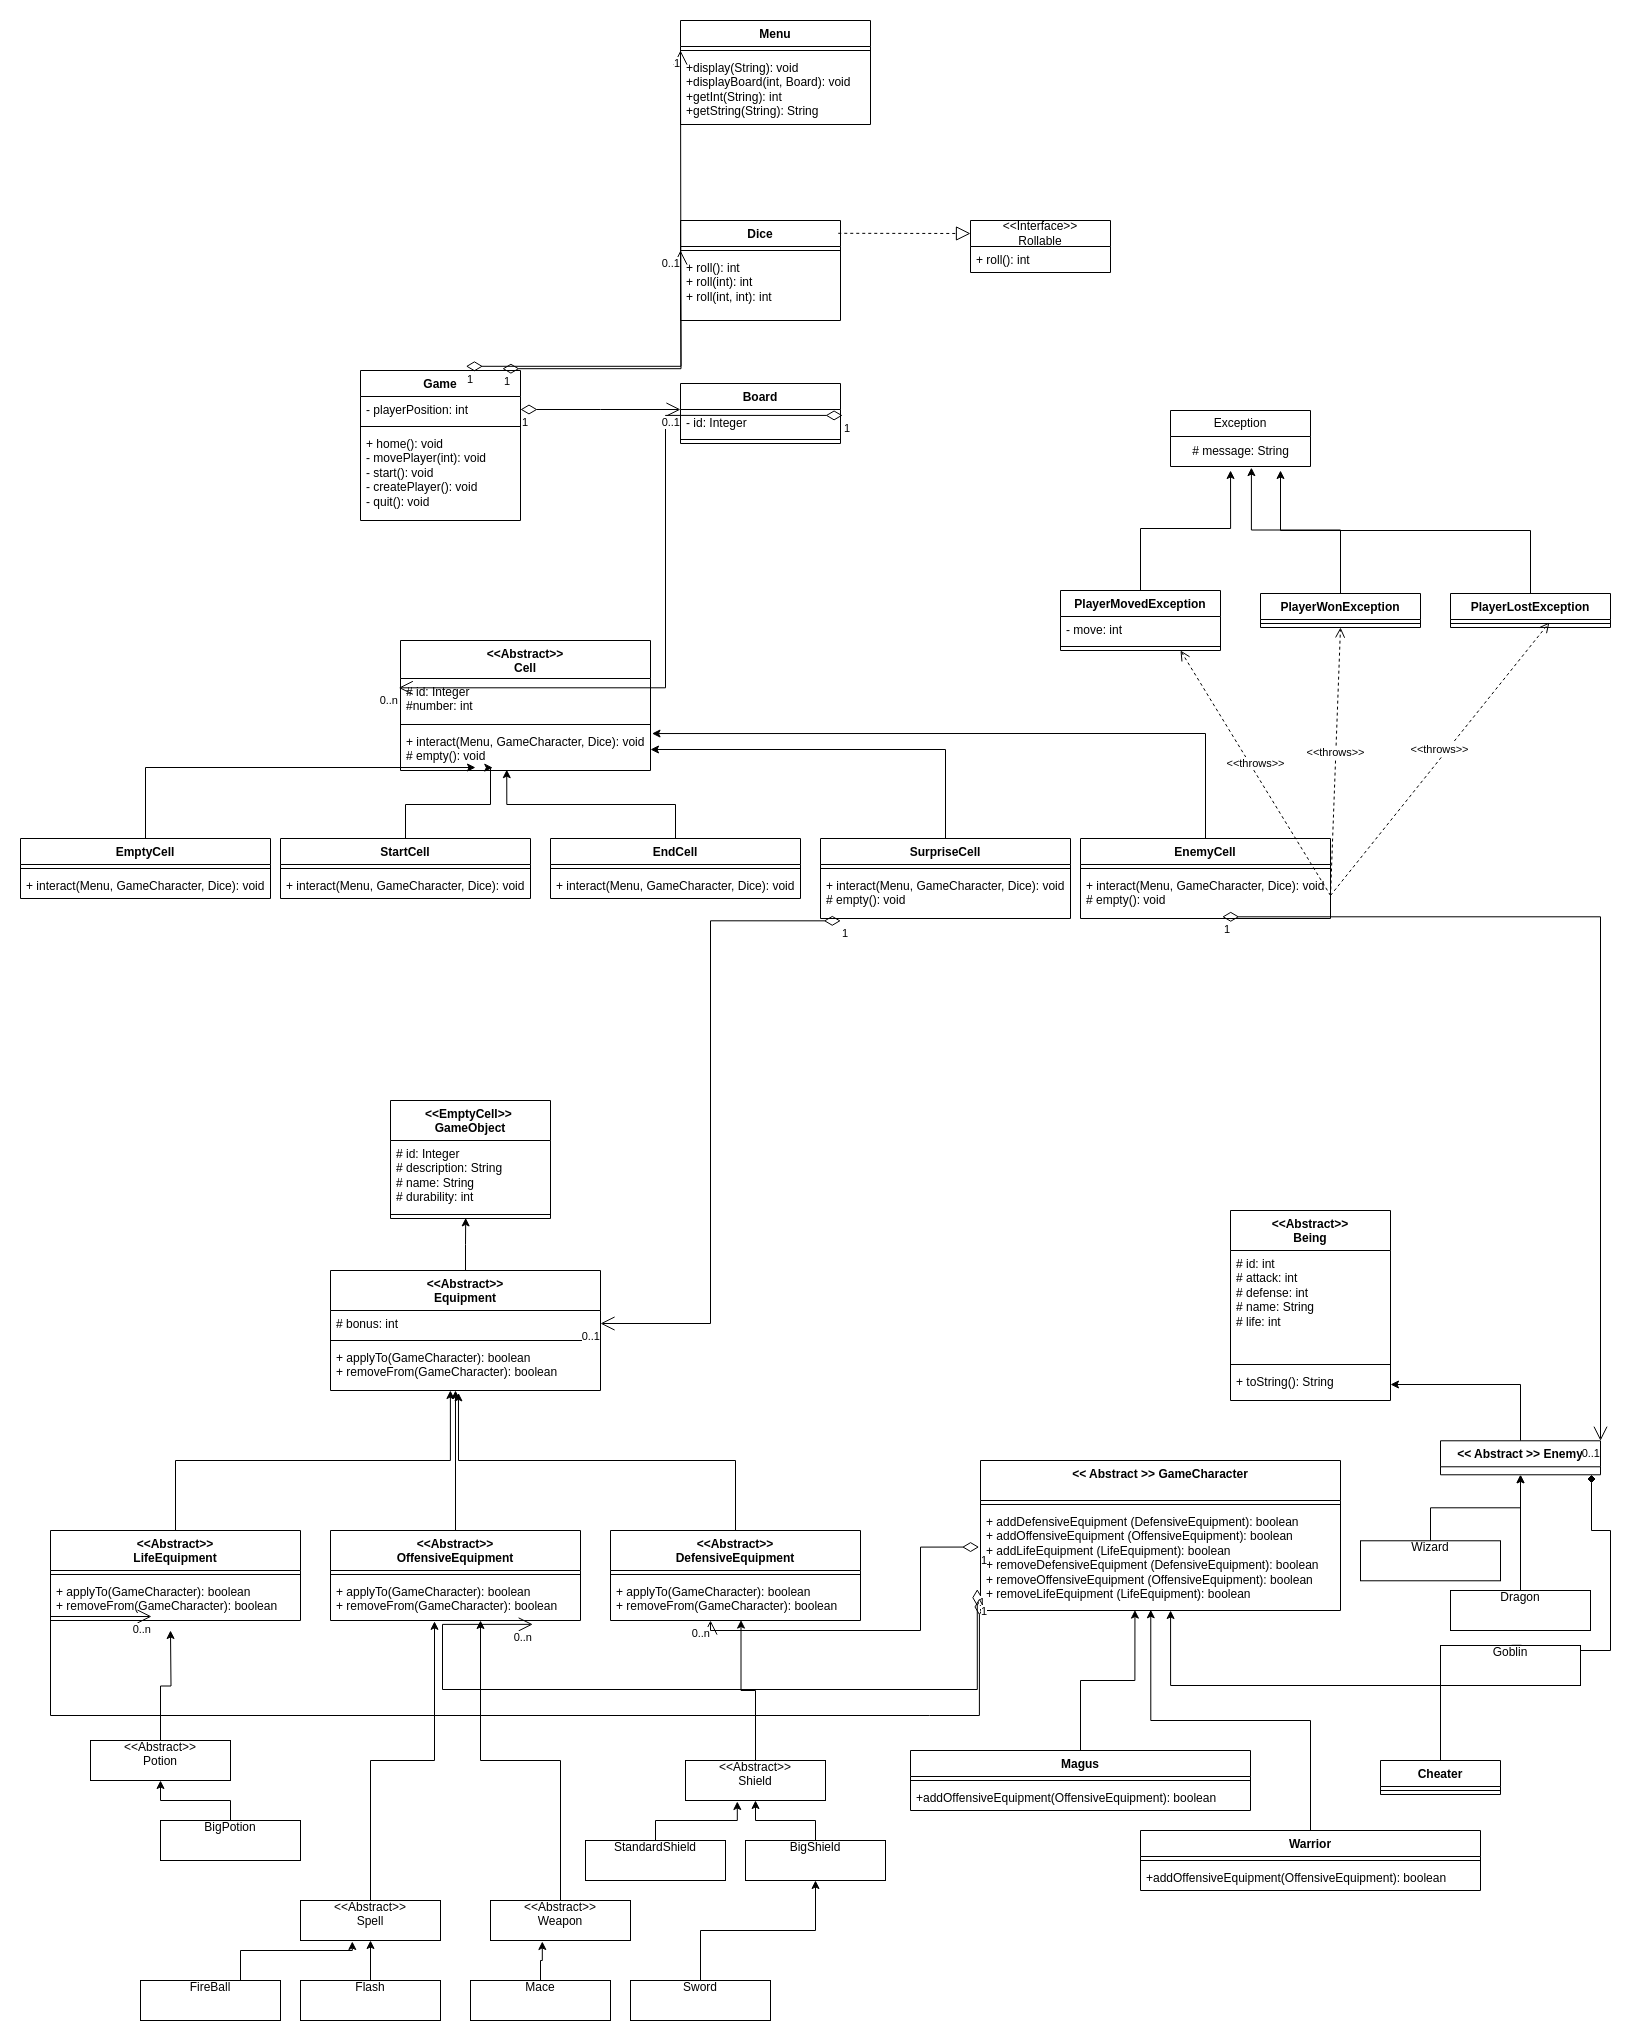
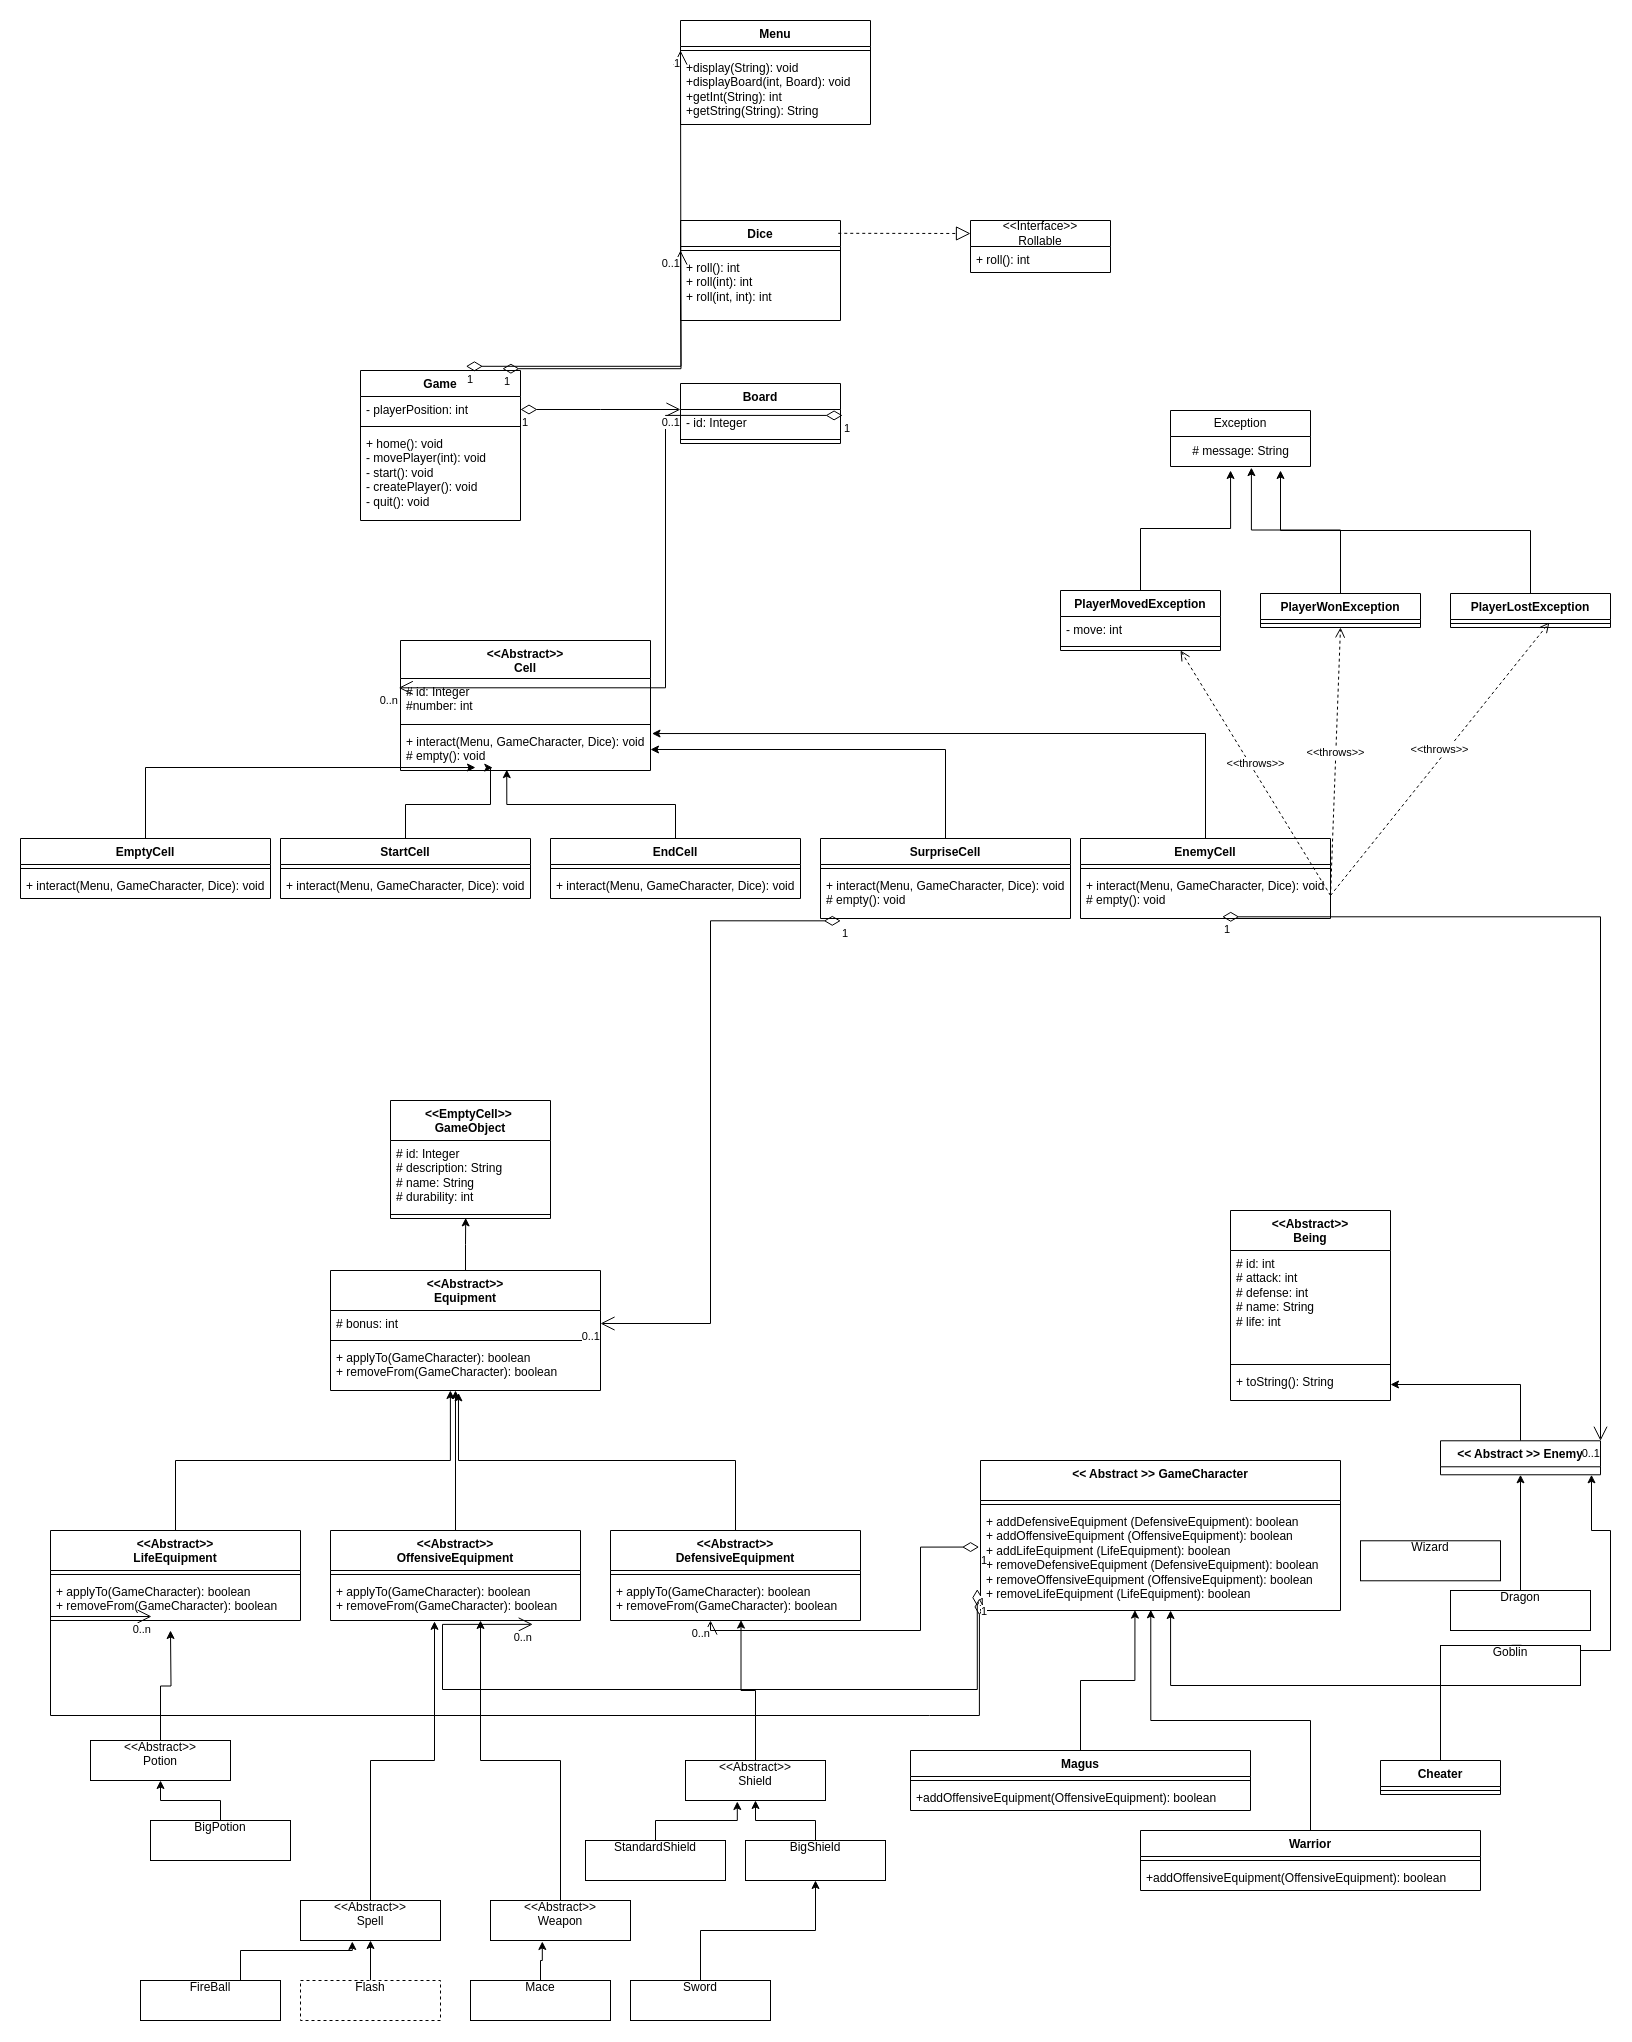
edge "Goblin" -> "<< Abstract >> Enemy": arrowhead diamond -> classic
edge "Wizard" -> "<< Abstract >> Enemy": removed
node "BigPotion": moved (231, 1841) -> (221, 1841)
node "Flash": style solid -> dashed
